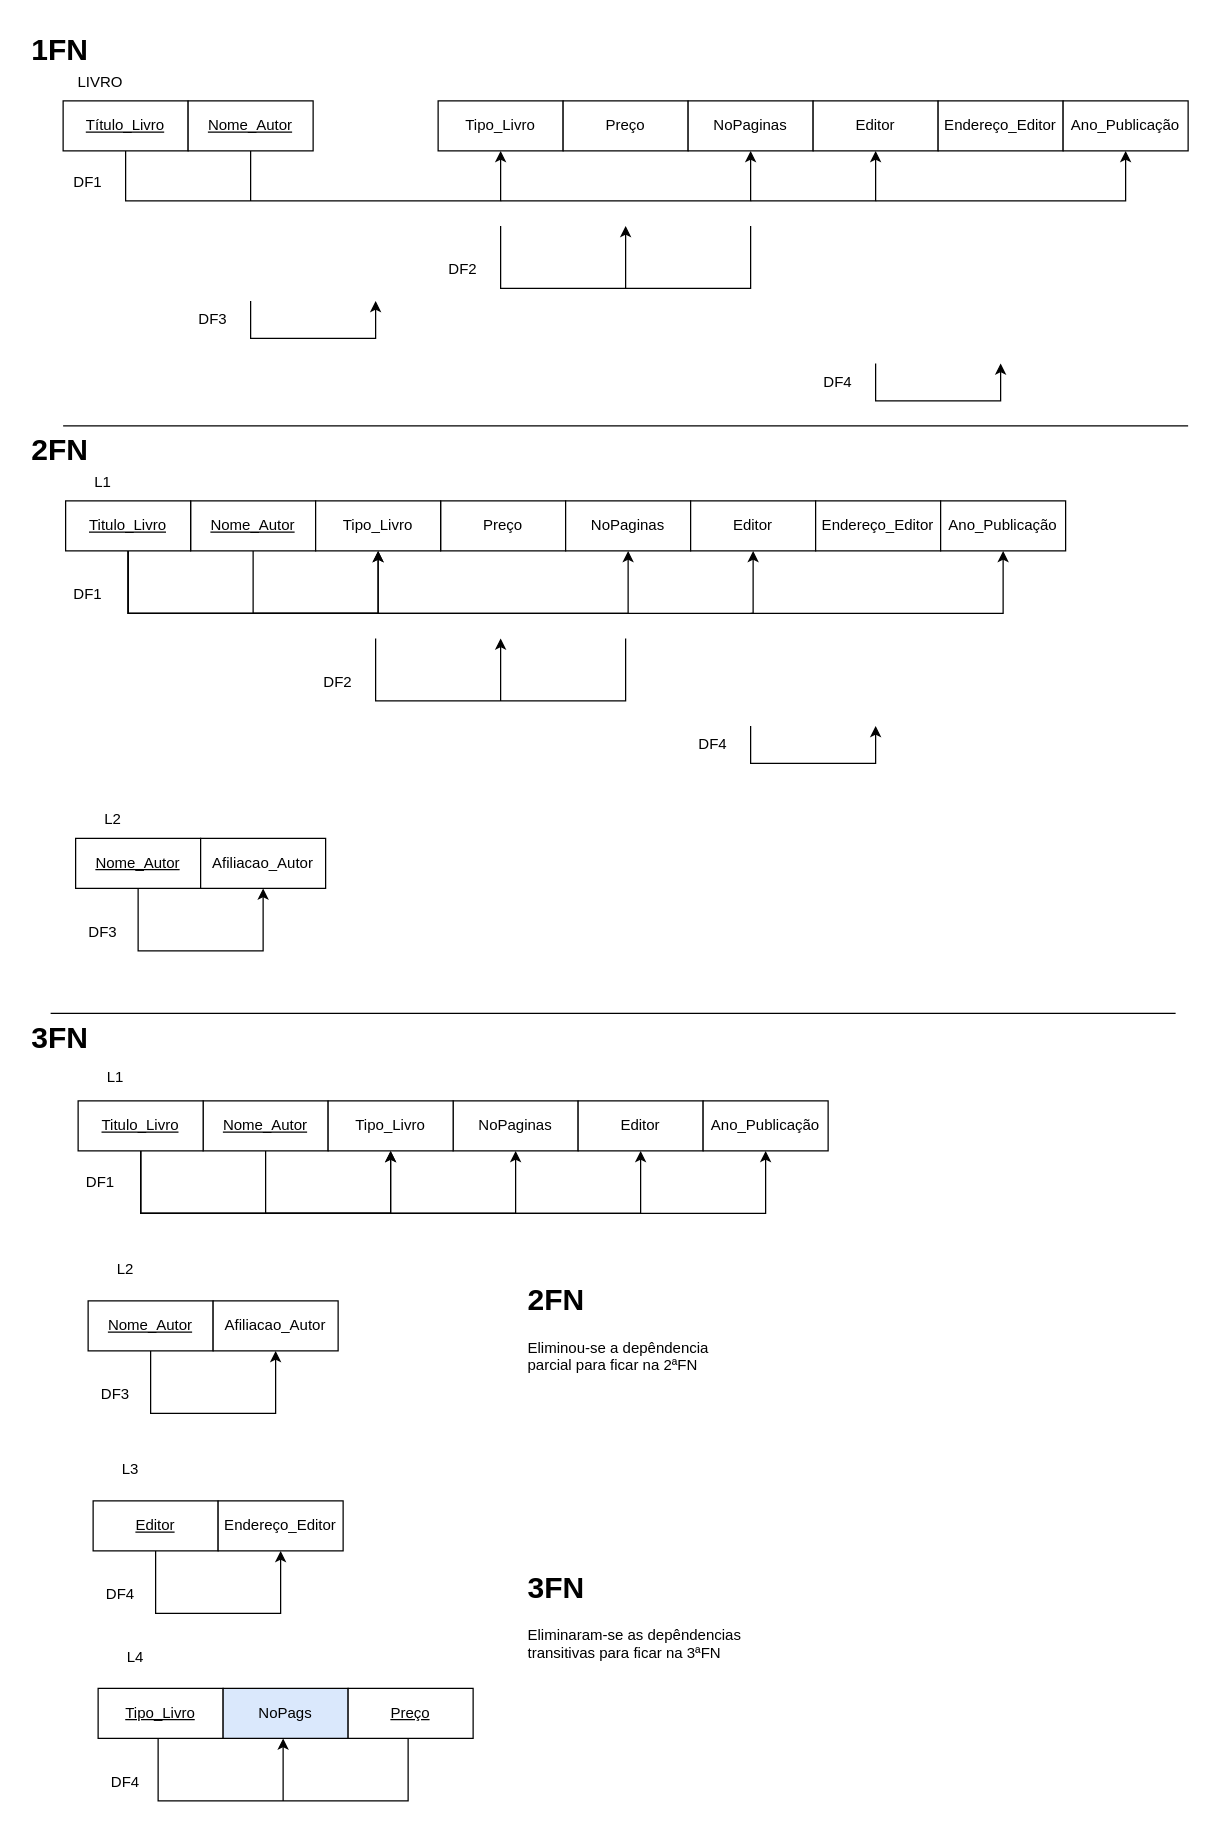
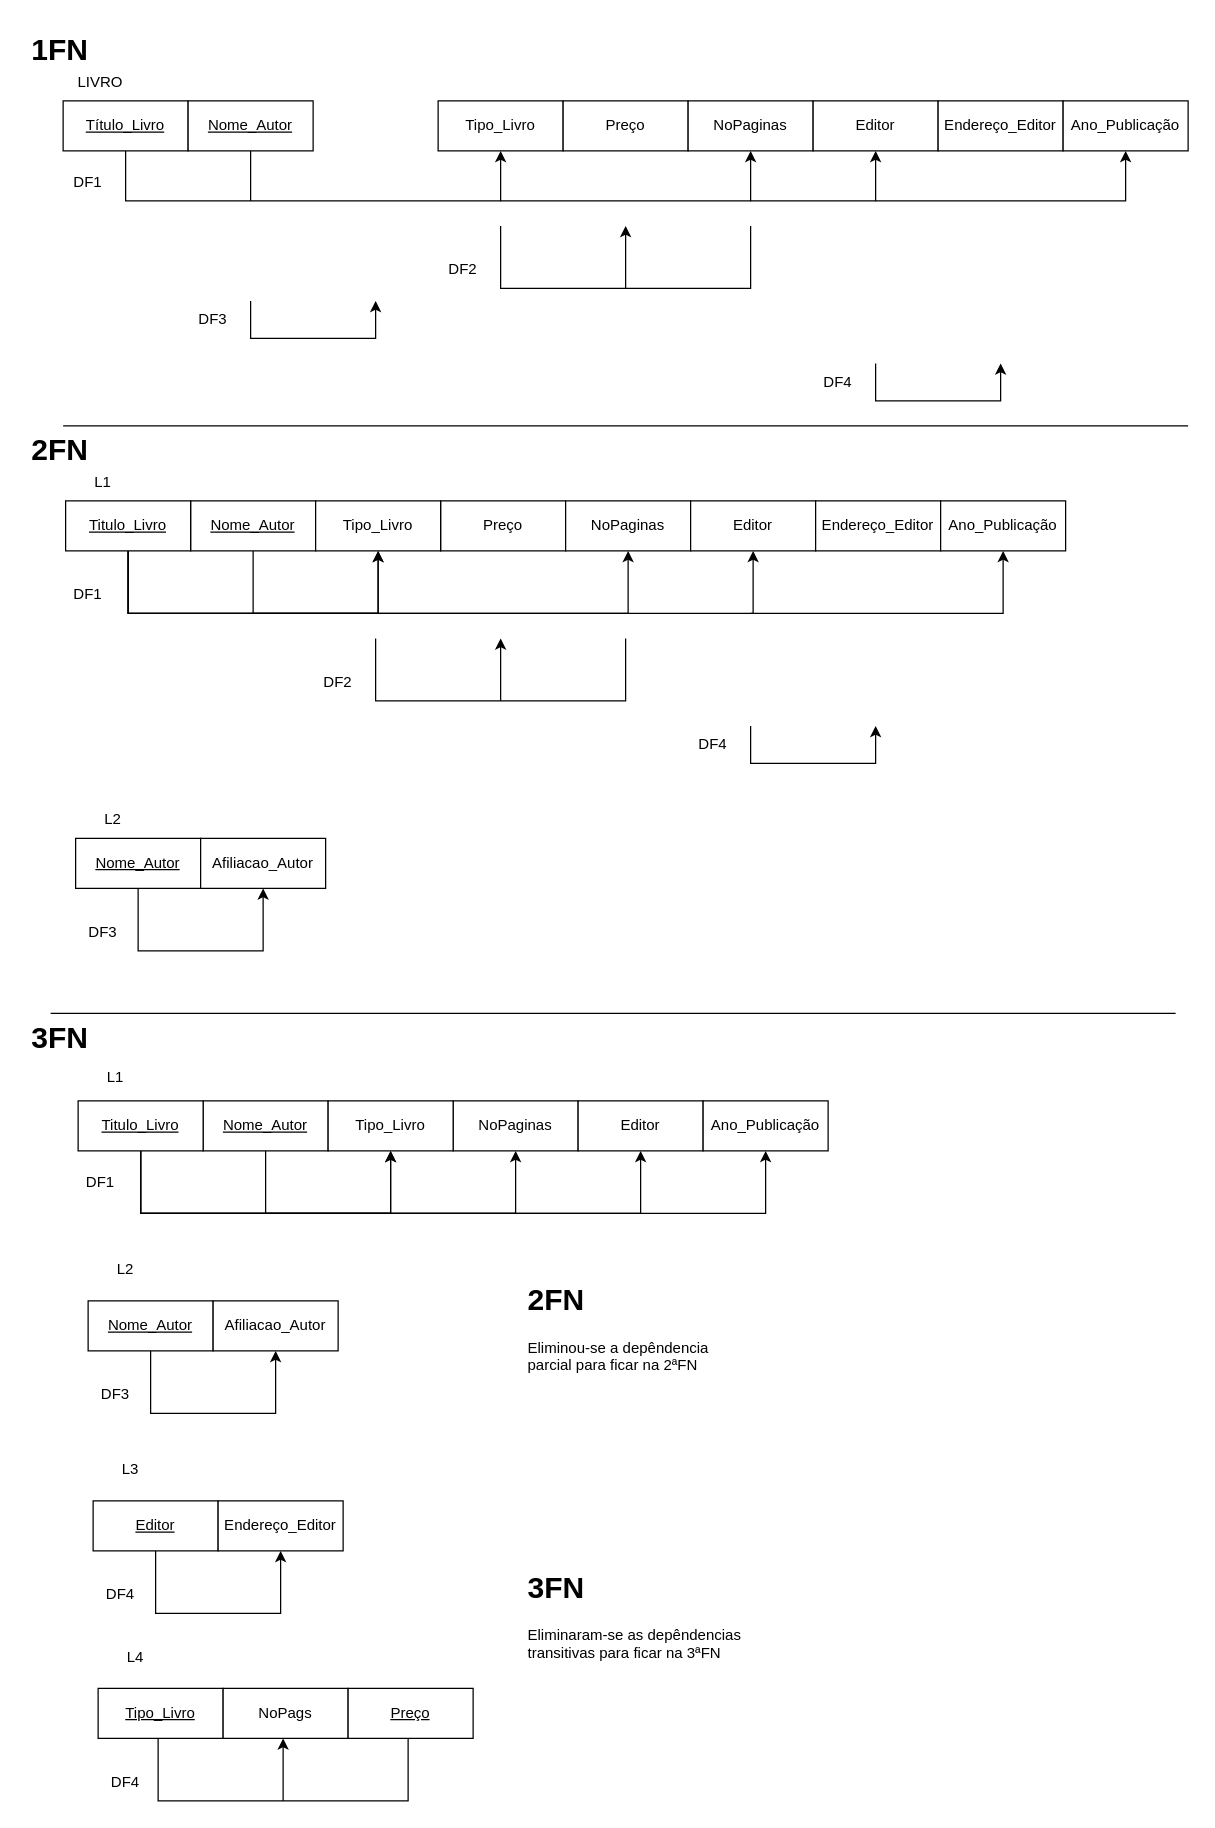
node "NoPags": fillcolor #dae8fc -> #ffffff
